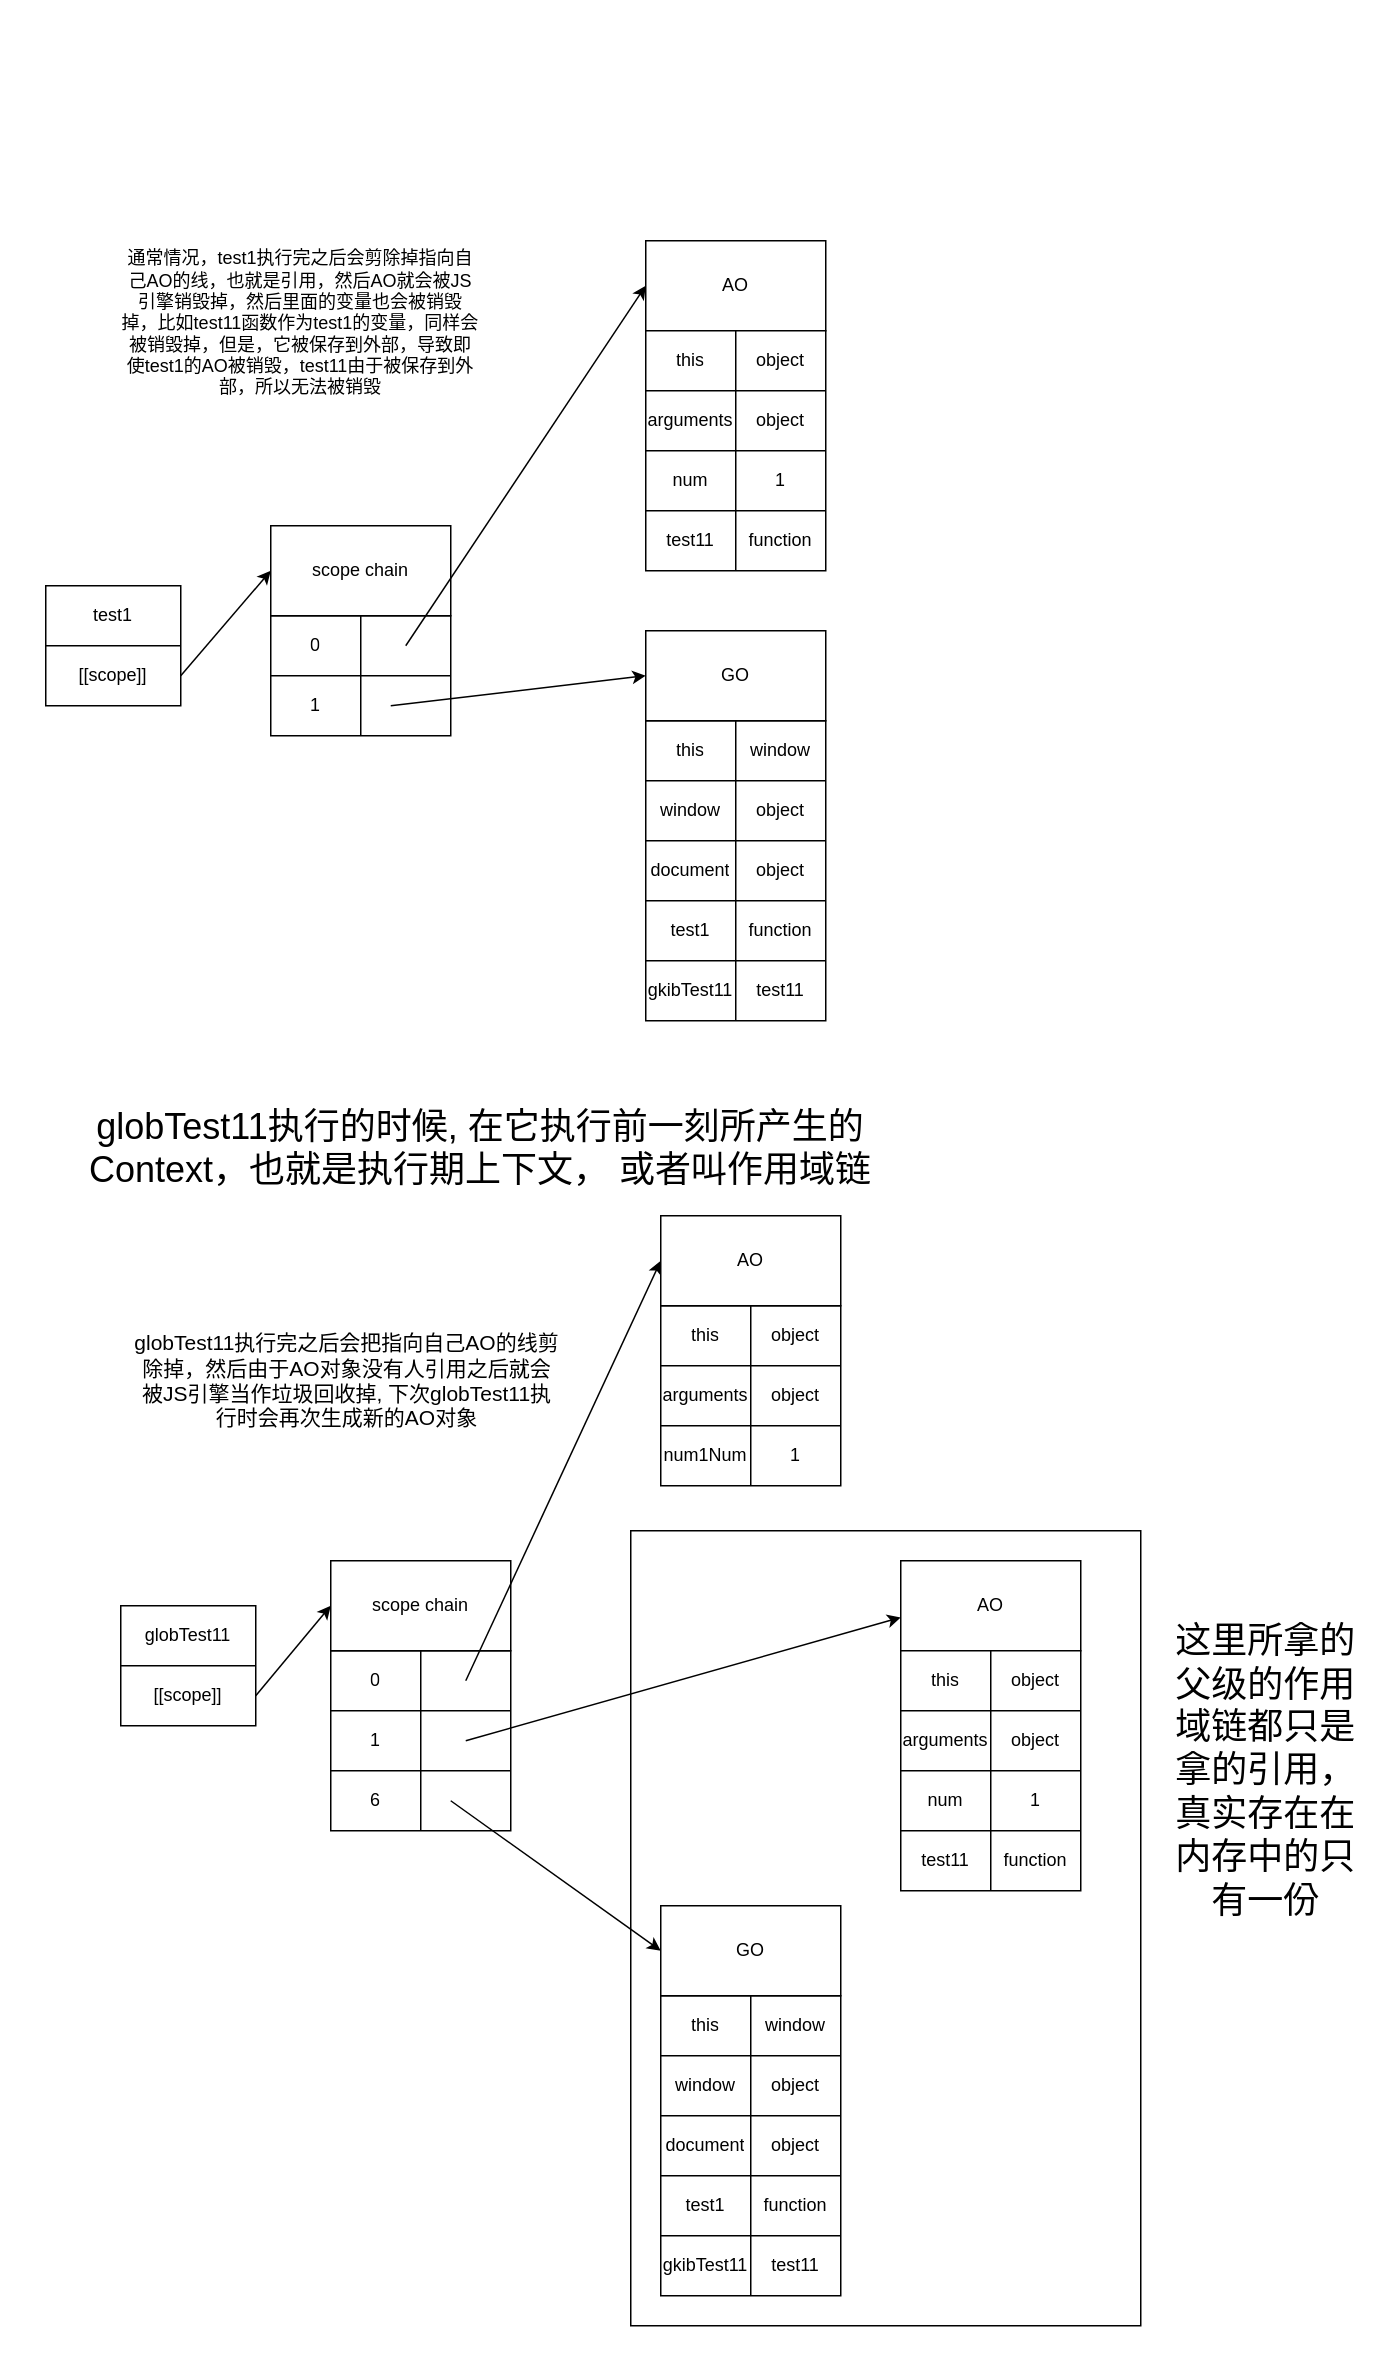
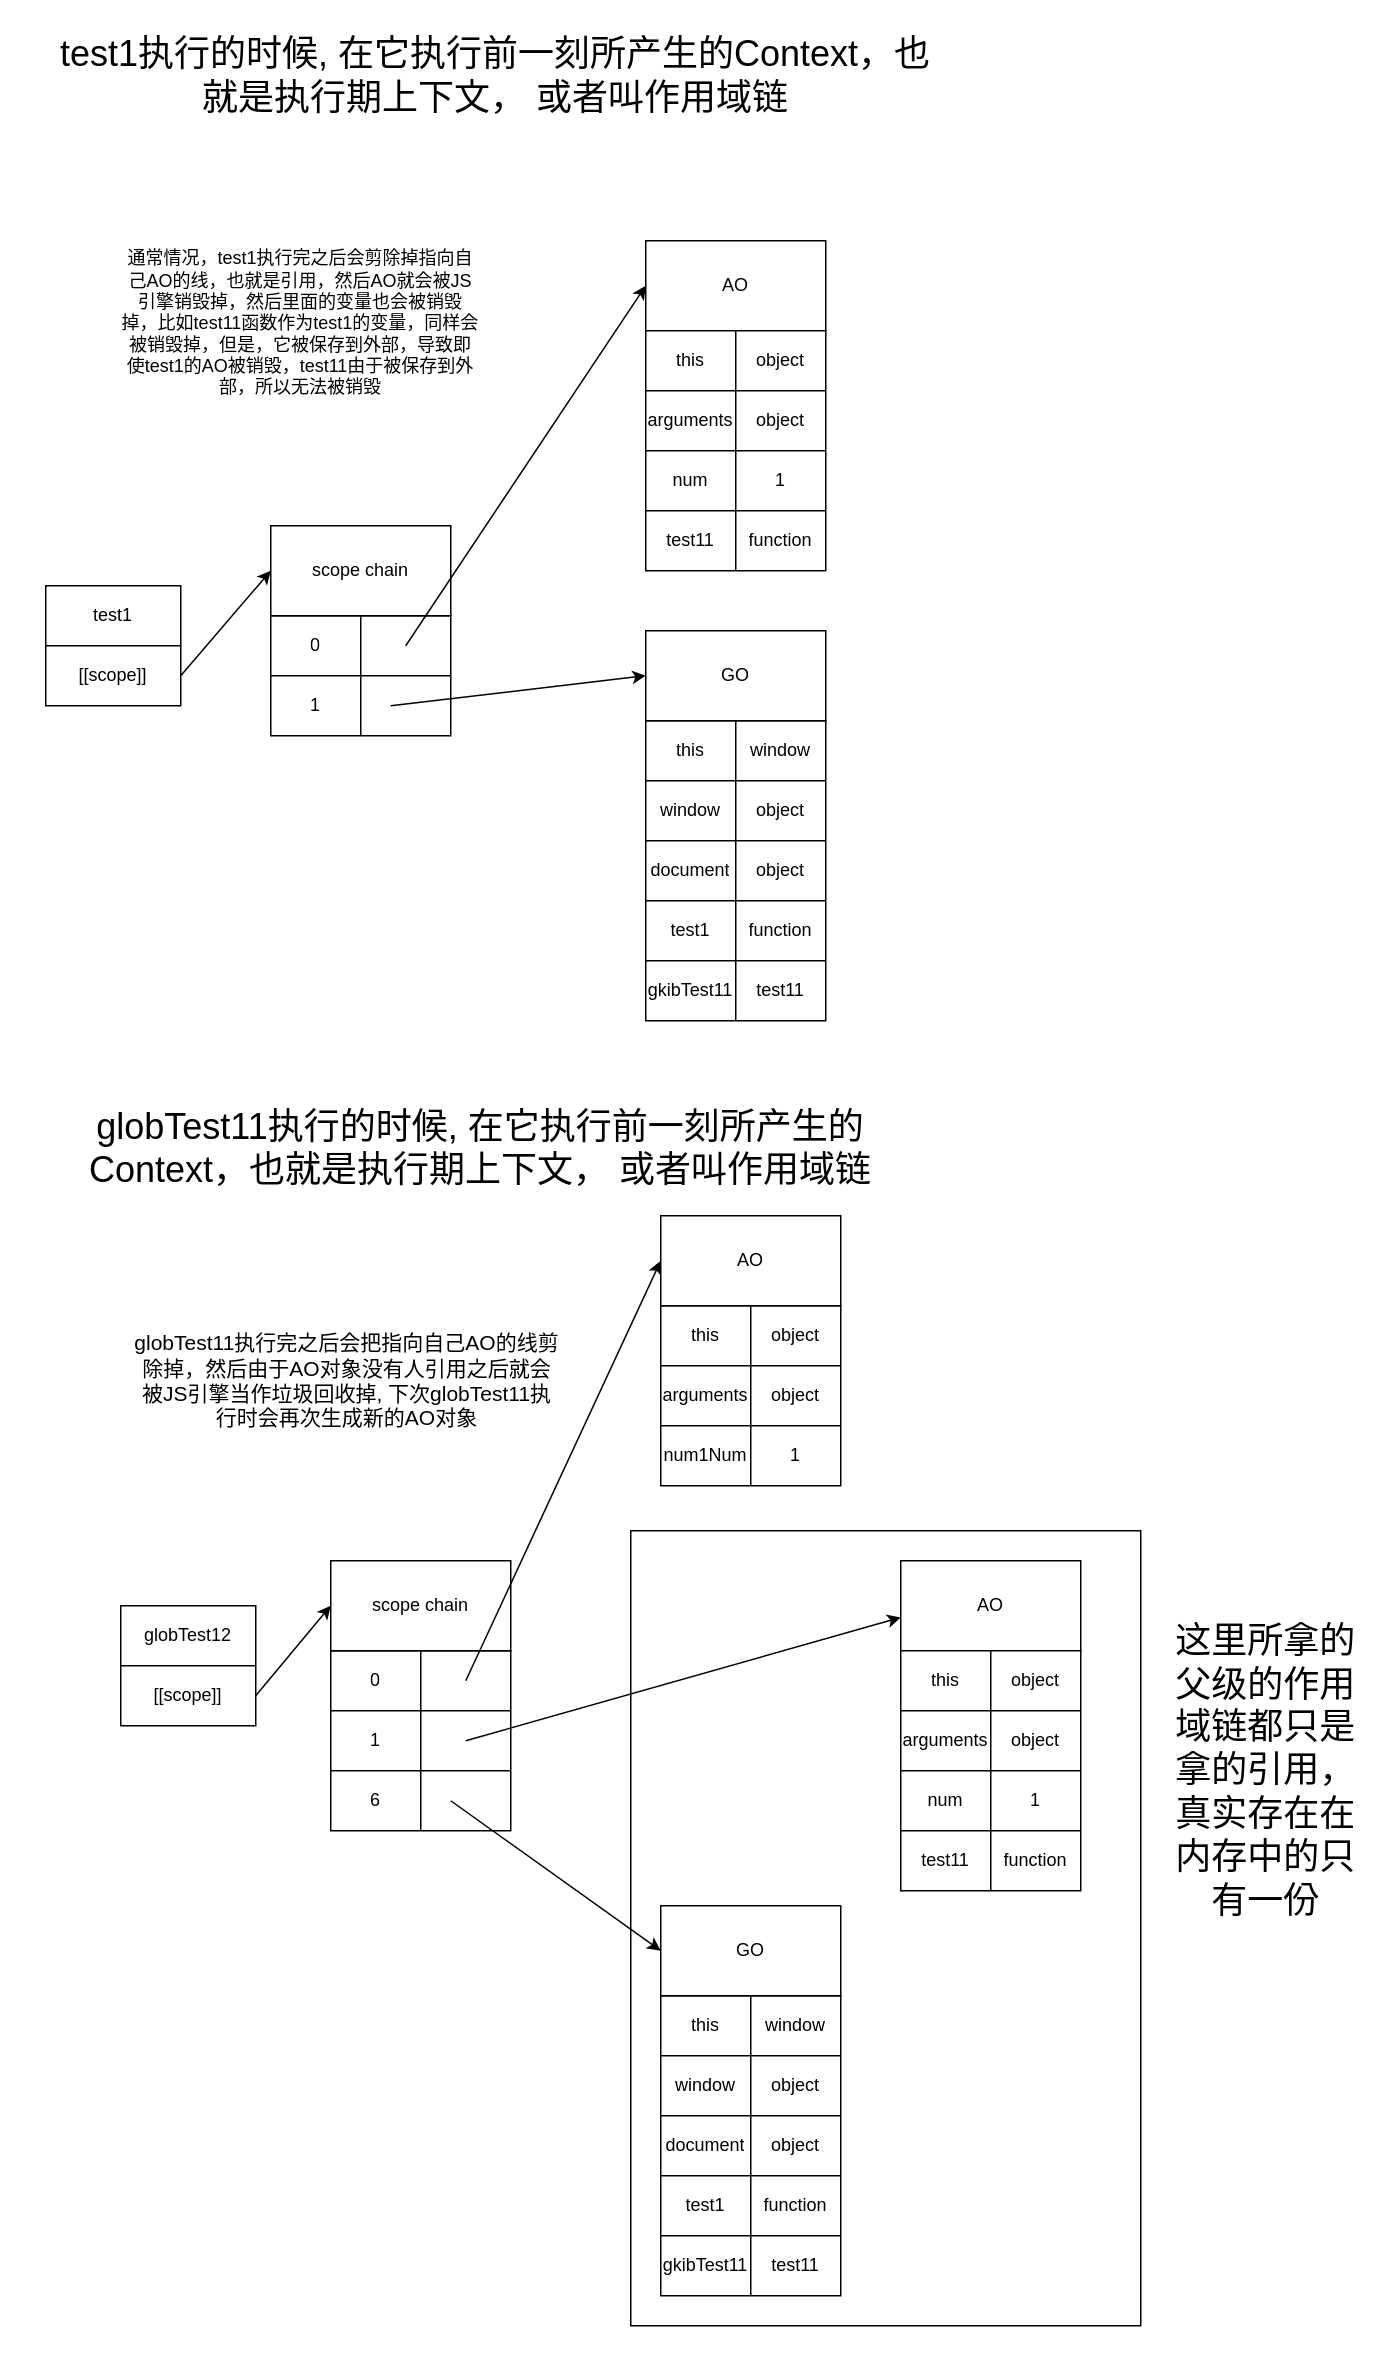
node "test1执行的时候, 在它执行前一刻所产生的Context，也就是执行期上下文， 或者叫作用域链": added
node "globTest11": label "globTest11" -> "globTest12"
